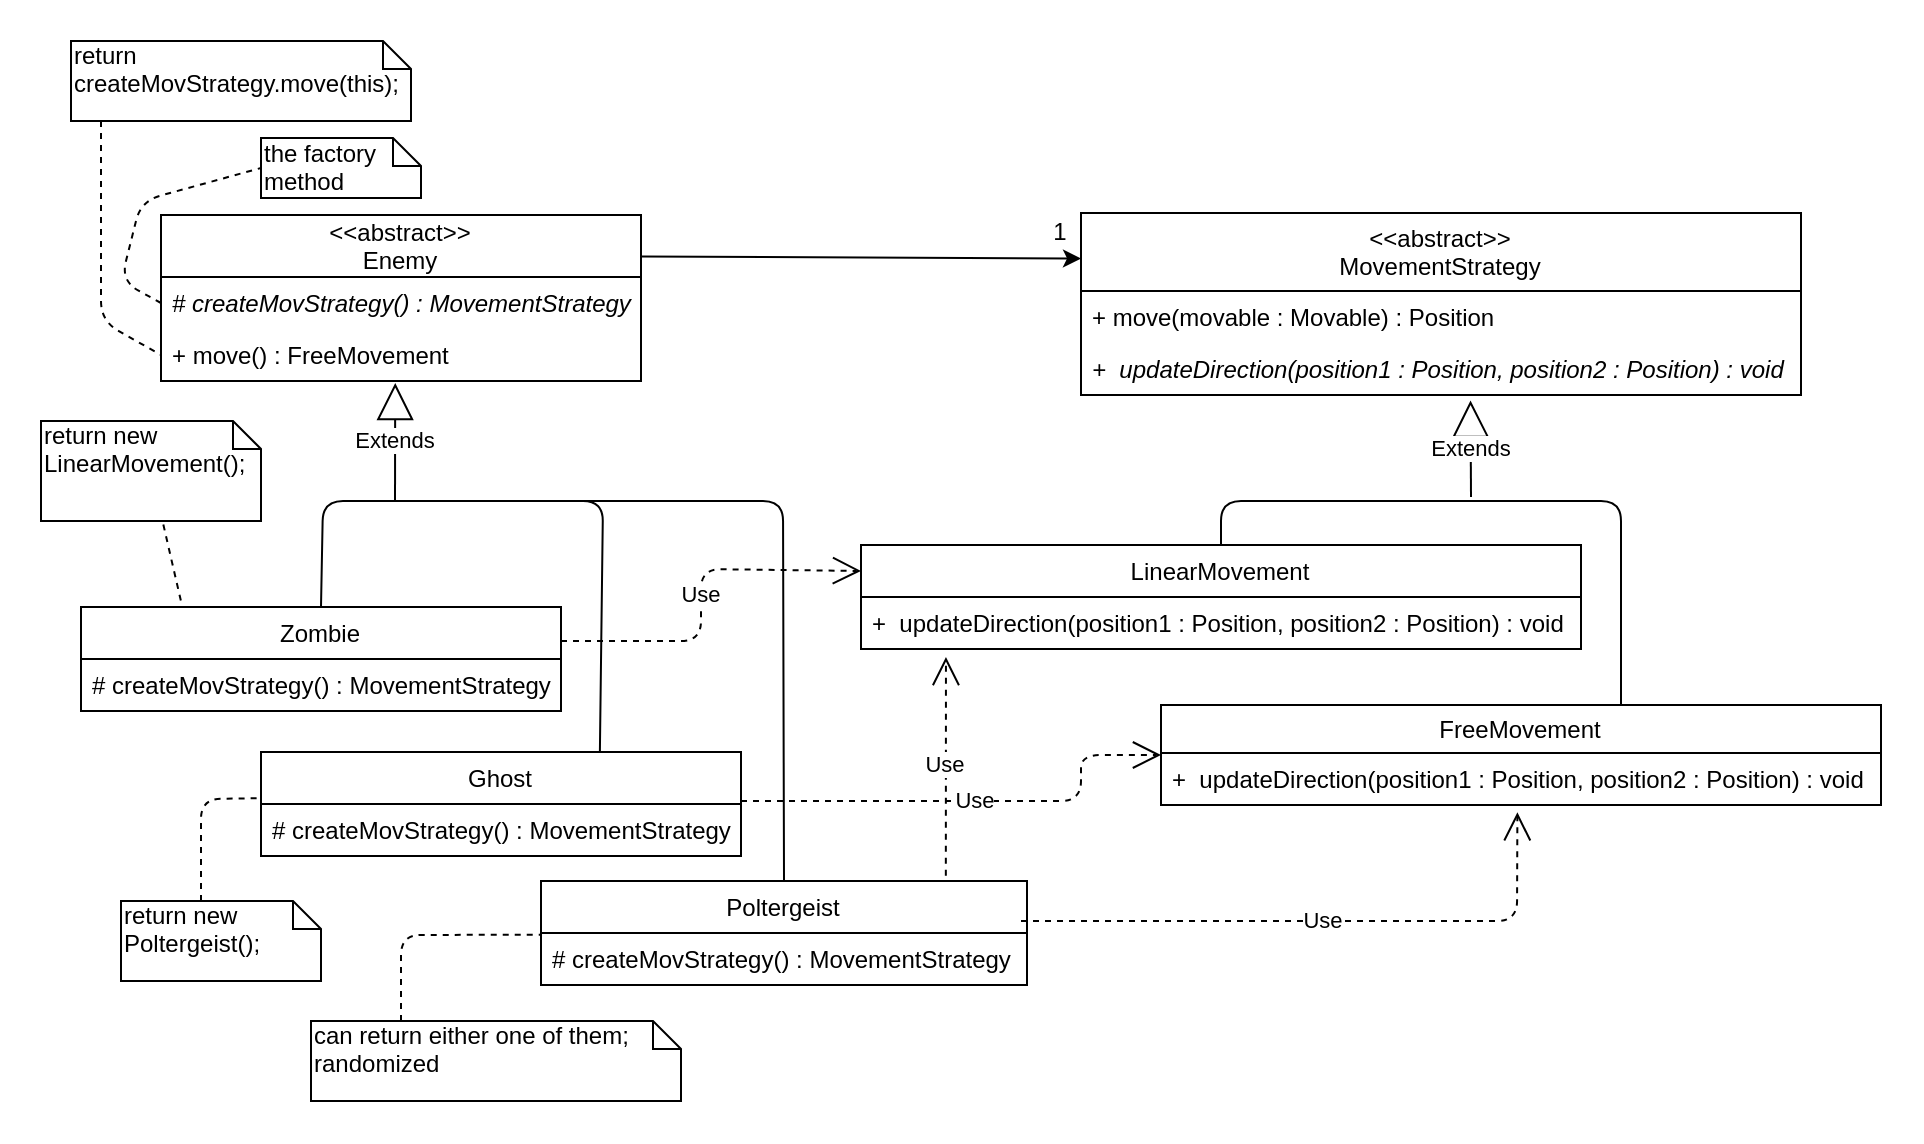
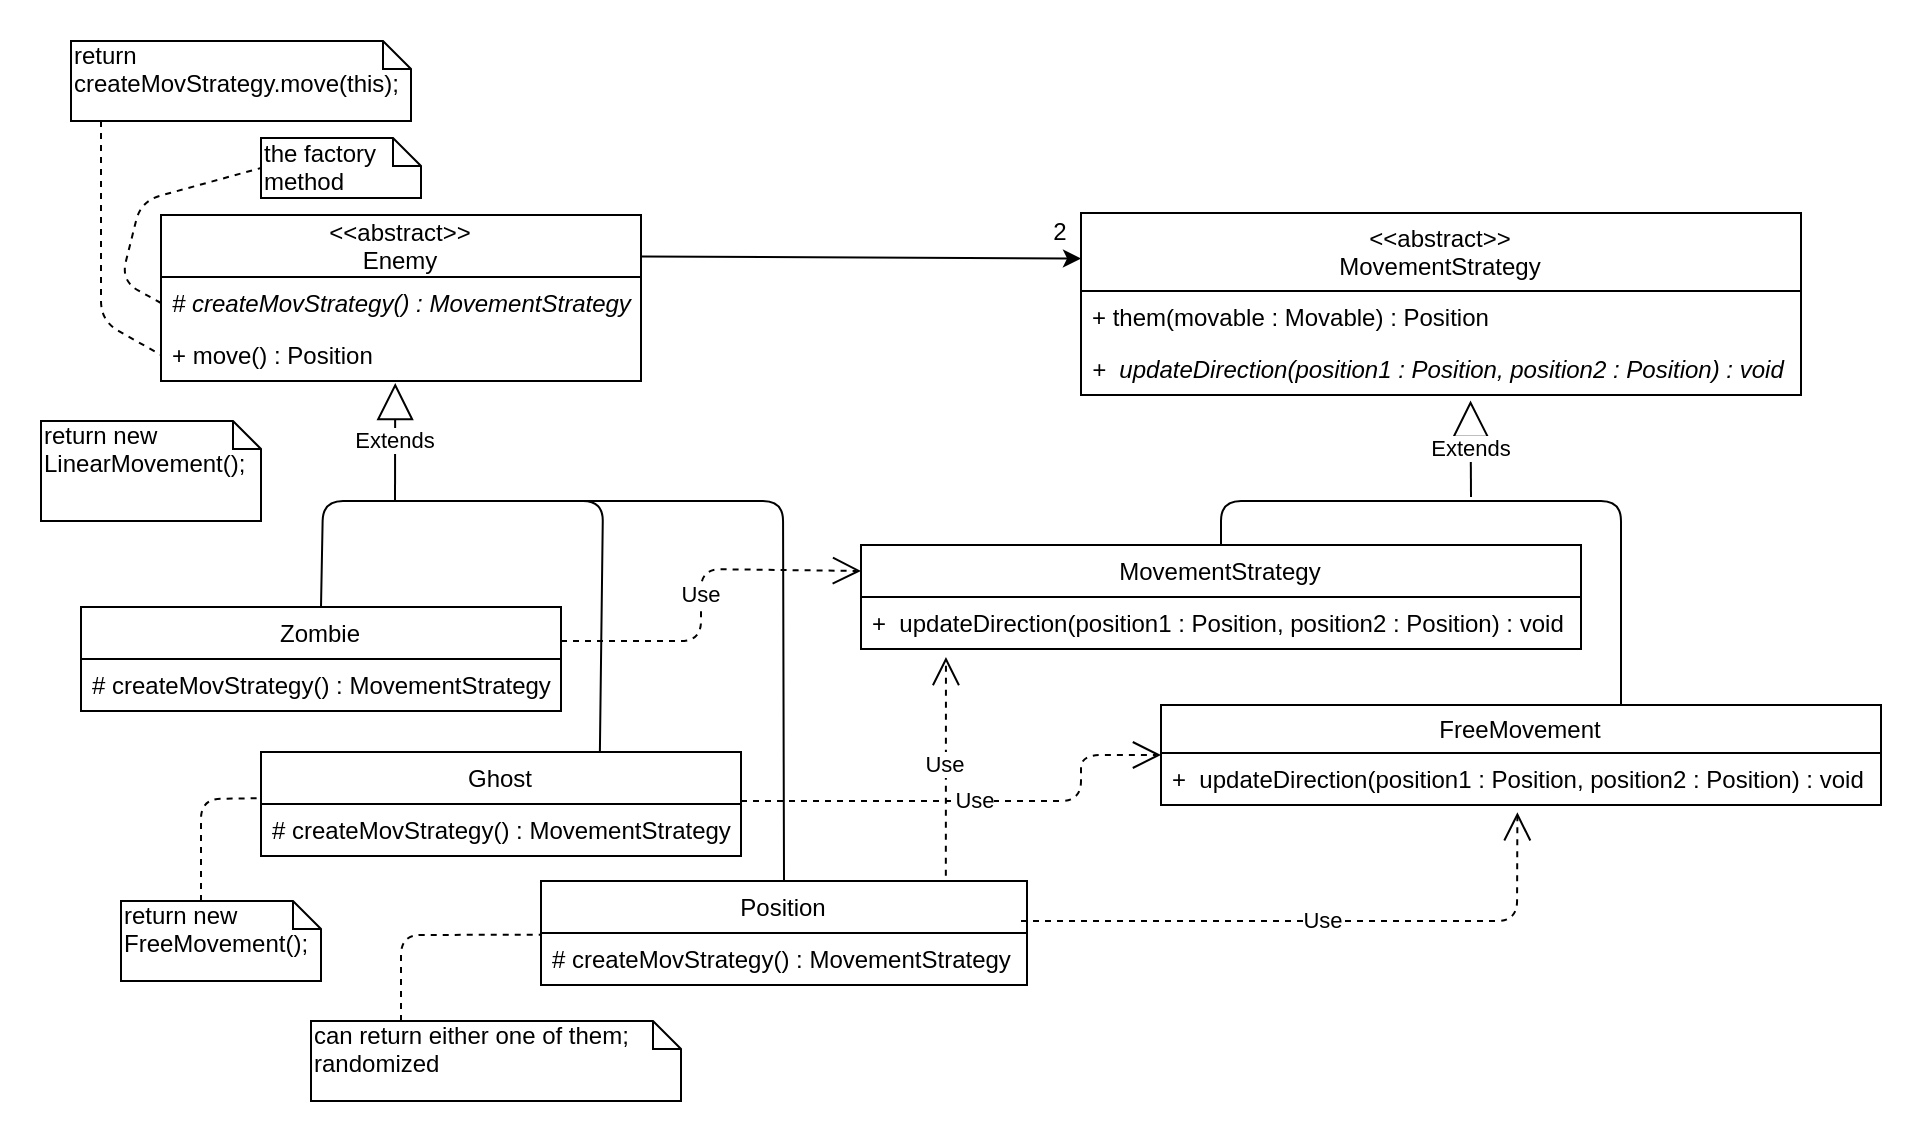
node "1": label "1" -> "2"
node "+ move(movable : Movable) : Position": label "+ move(movable : Movable) : Position" -> "+ them(movable : Movable) : Position"
node "+ move() : FreeMovement": label "+ move() : FreeMovement" -> "+ move() : Position"
edge "return new LinearMovement();" -- "Zombie": removed
node "LinearMovement": label "LinearMovement" -> "MovementStrategy"
node "Poltergeist": label "Poltergeist" -> "Position"
node "return new Poltergeist();": label "return new Poltergeist();" -> "return new FreeMovement();"
